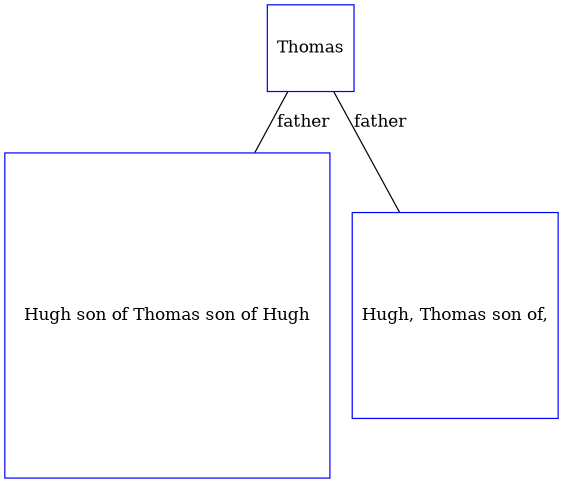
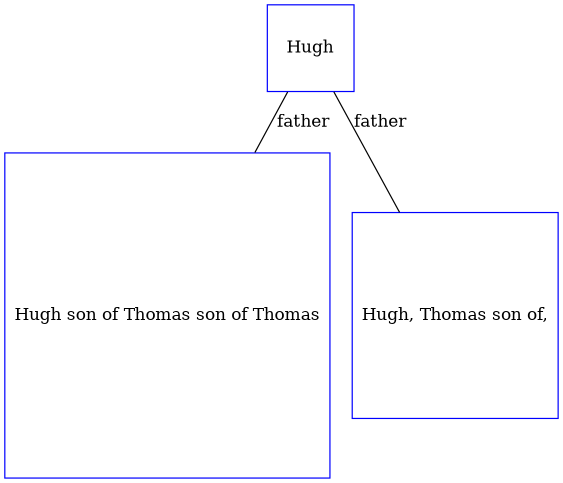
node "Thomas": label "Thomas" -> "Hugh"
node "Hugh son of Thomas son of Hugh": label "Hugh son of Thomas son of Hugh" -> "Hugh son of Thomas son of Thomas"
